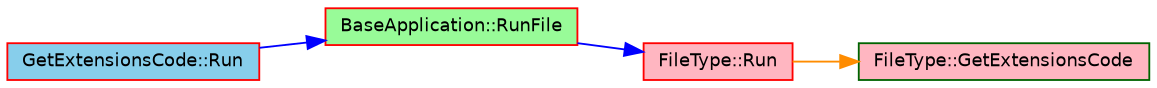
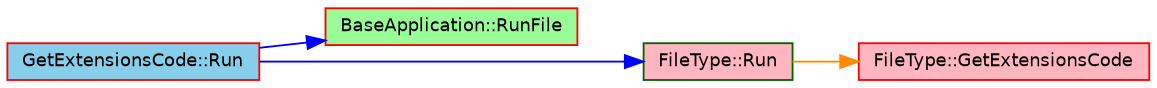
edge "BaseApplication::RunFile" -> "FileType::Run": now "GetExtensionsCode::Run" -> "FileType::Run"
node "FileType::Run": color red -> darkgreen
node "FileType::GetExtensionsCode": color darkgreen -> red
